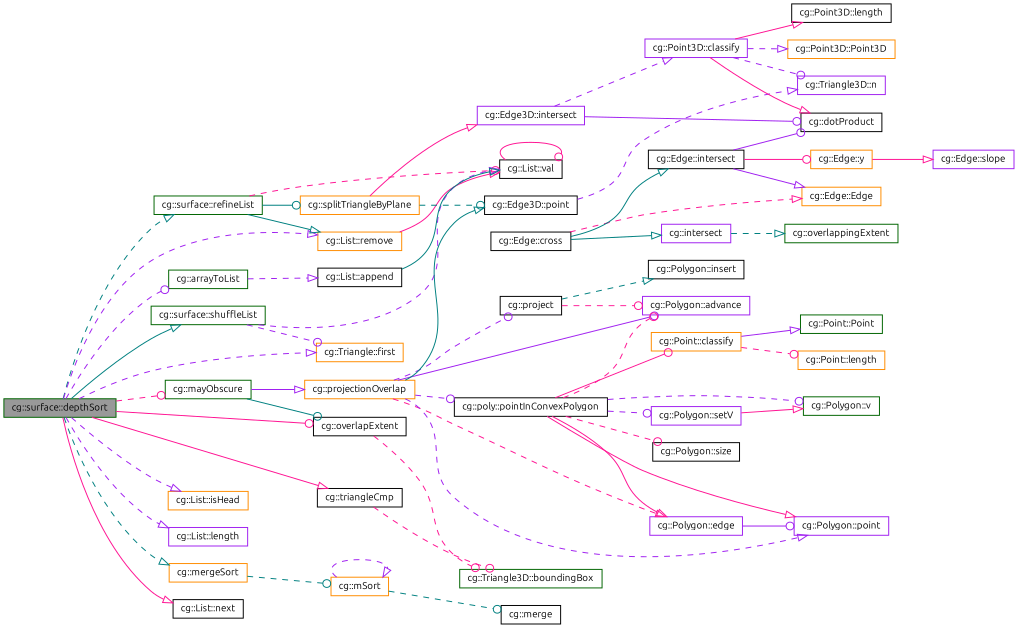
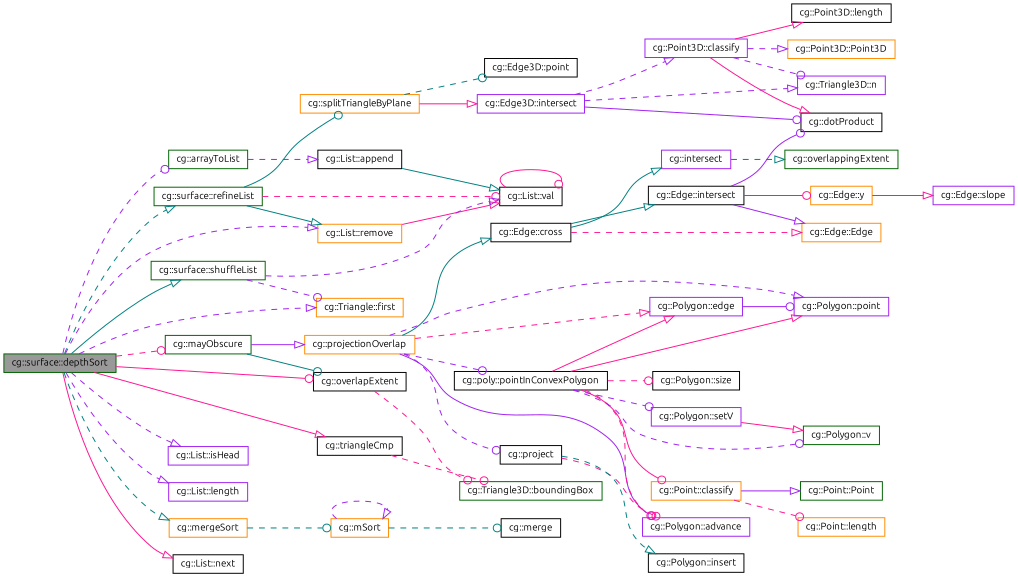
edge "cg::Edge3D::point" -> "cg::Triangle3D::n": now "cg::Edge3D::intersect" -> "cg::Triangle3D::n"
edge "cg::projectionOverlap" -> "cg::Edge3D::point": now "cg::projectionOverlap" -> "cg::Edge::cross"
node "cg::List::isHead": color darkorange -> purple
